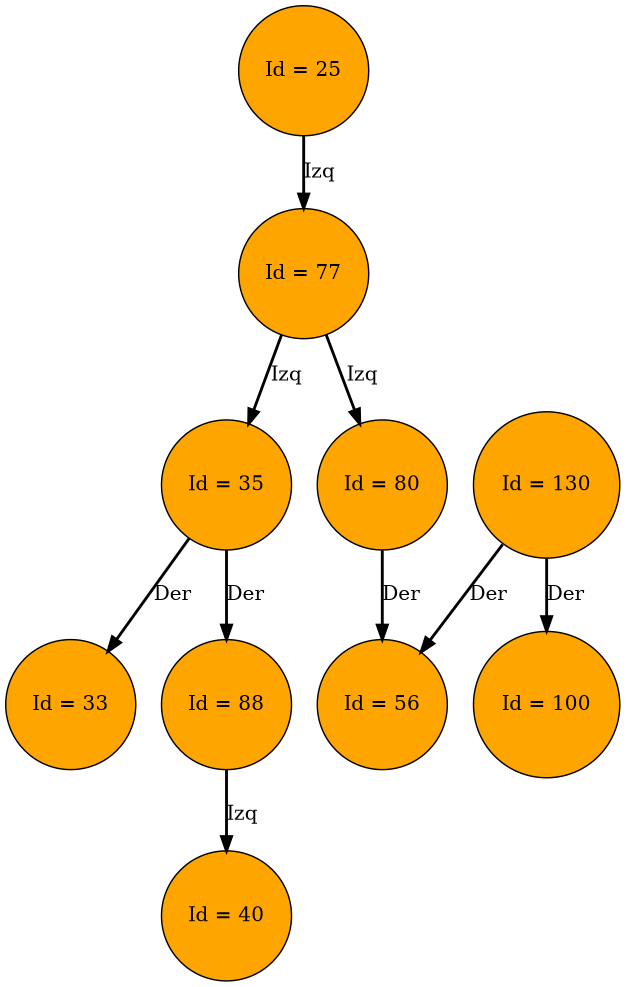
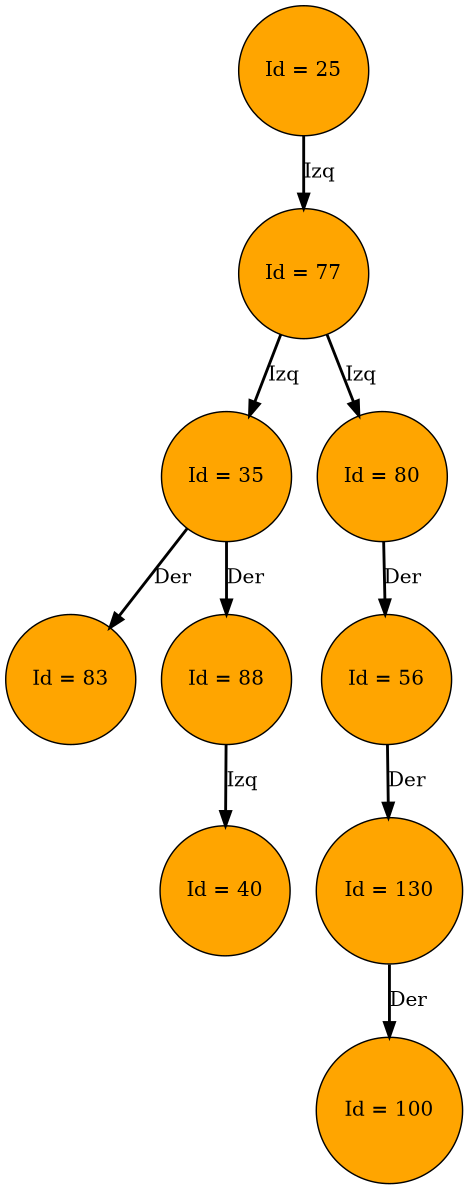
edge "Id = 130" -> "Id = 56": reversed
node "Id = 33": label "Id = 33" -> "Id = 83"
